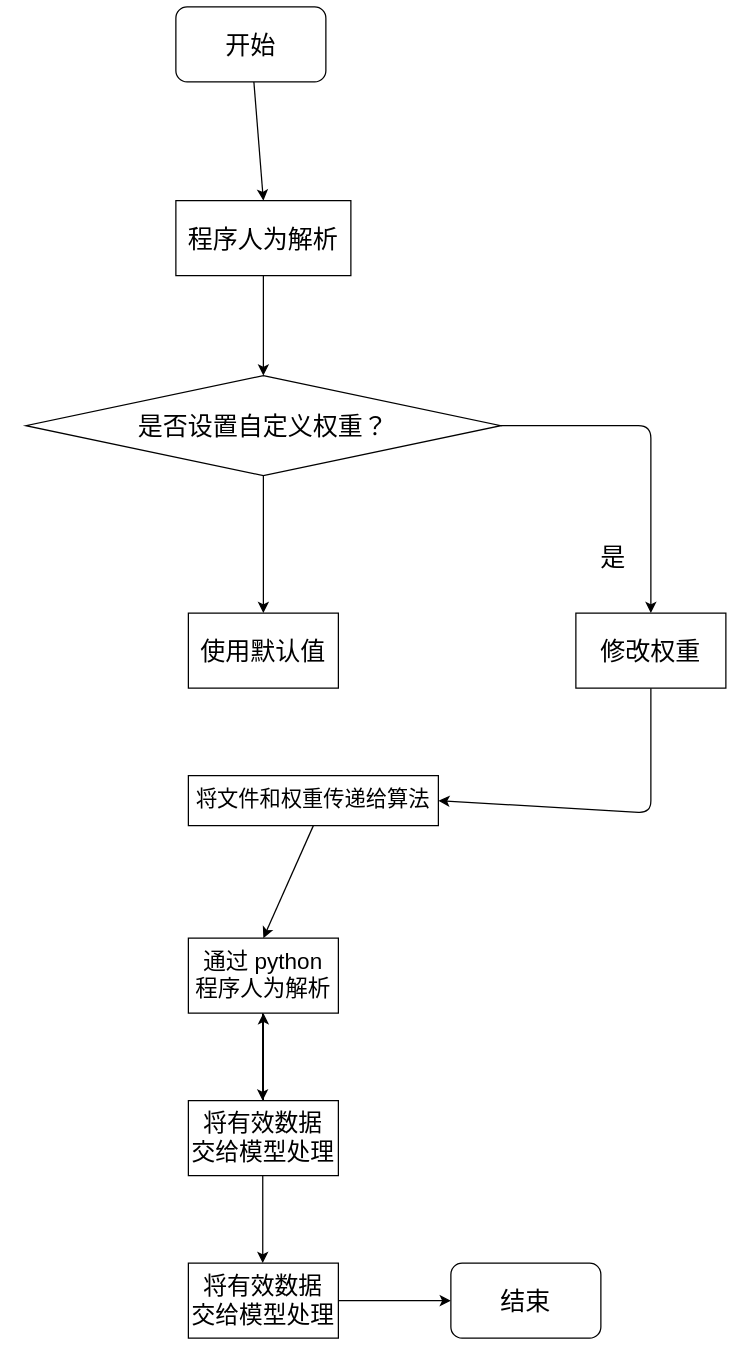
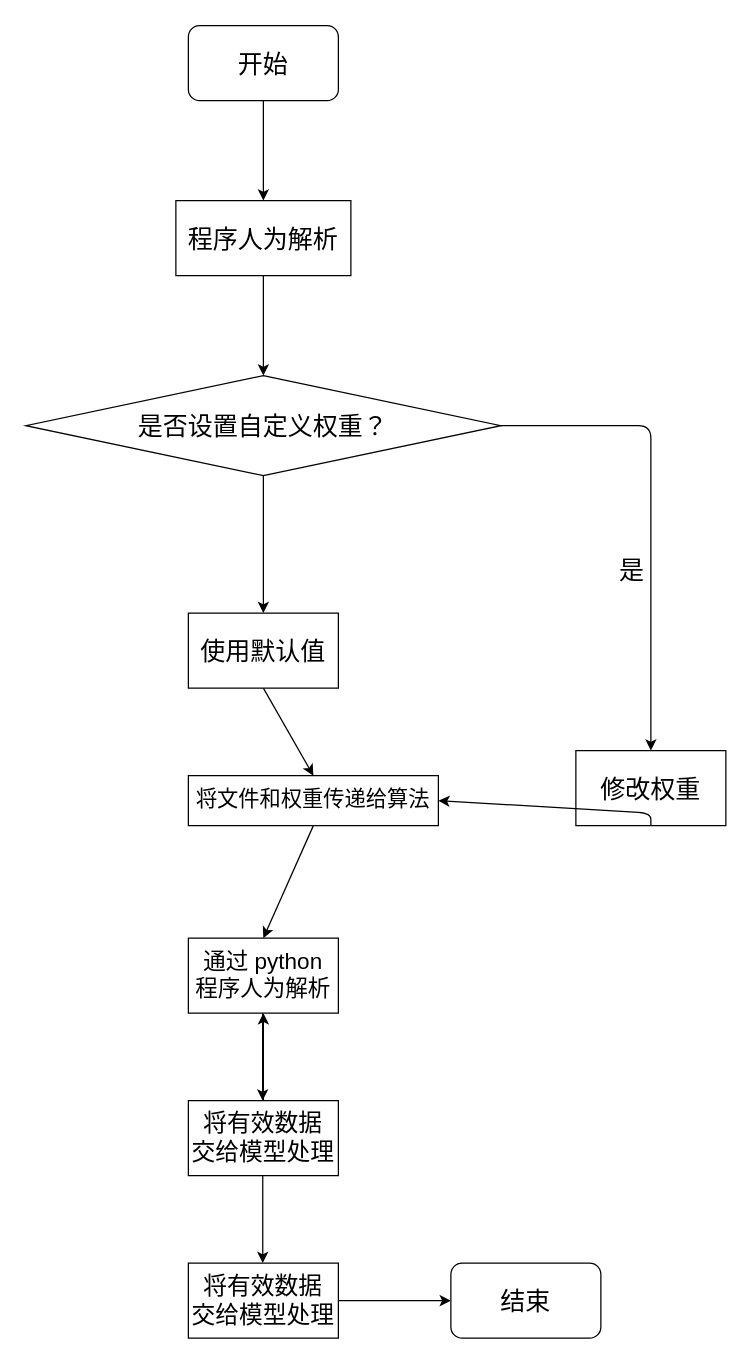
node "开始": moved (251, 44) -> (263, 63)
node "是": moved (613, 557) -> (632, 569)
node "修改权重": moved (651, 651) -> (651, 788)
edge "使用默认值" -> "将文件和权重传递给算法": added
